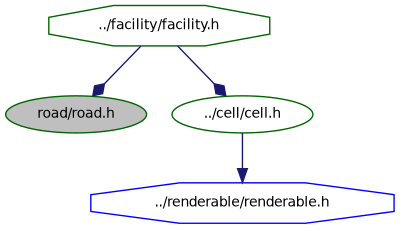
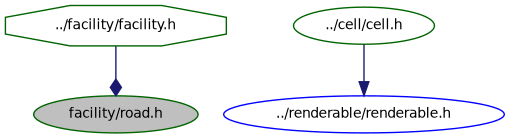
edge "../facility/facility.h" -> "../cell/cell.h": removed
node "road/road.h": label "road/road.h" -> "facility/road.h"
node "../renderable/renderable.h": shape octagon -> ellipse
